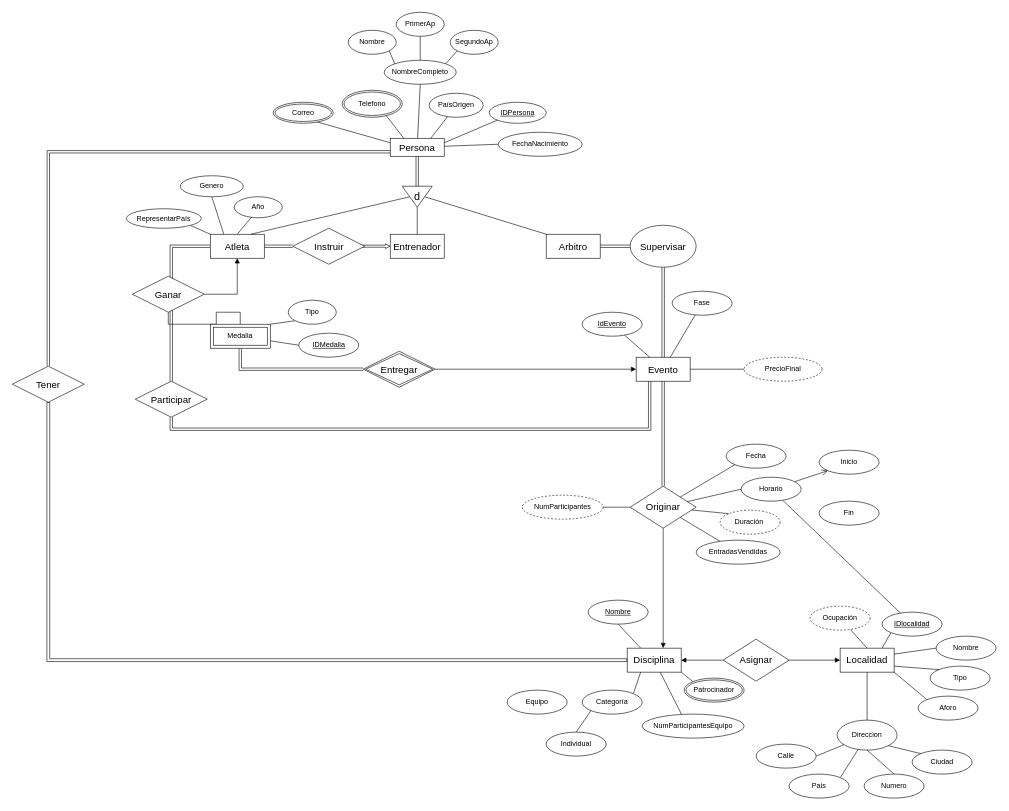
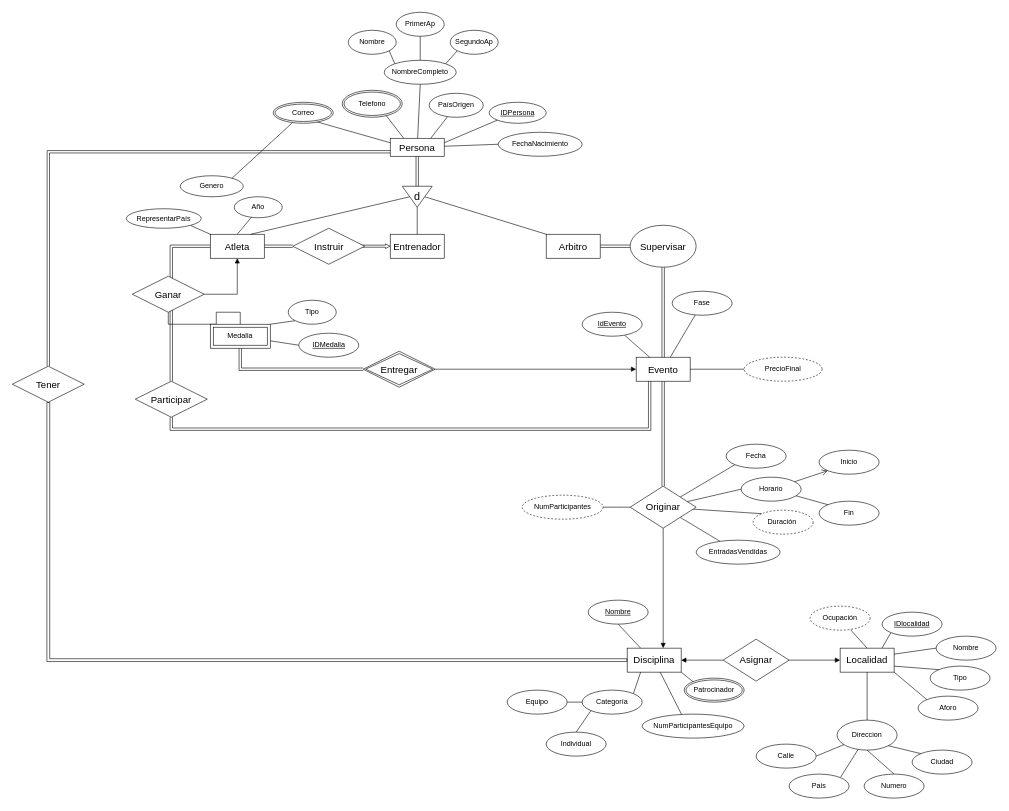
edge "Genero" -- "Atleta": now "Genero" -- "Correo"
node "Duración": moved (750, 522) -> (783, 522)
edge "Horario" -- "IDlocalidad": now "Horario" -- "Fin"
edge "Equipo" -- "Categoría": added
